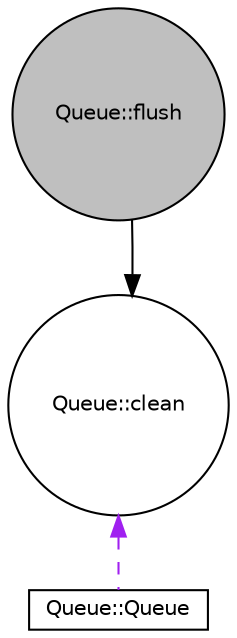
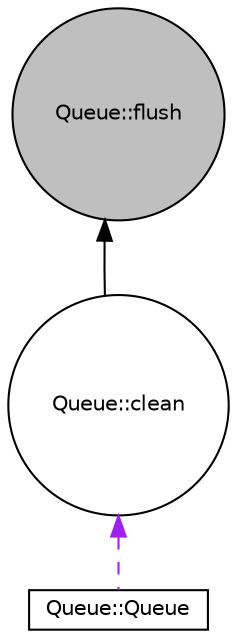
edge "Queue::flush" -> "Queue::clean": reversed
